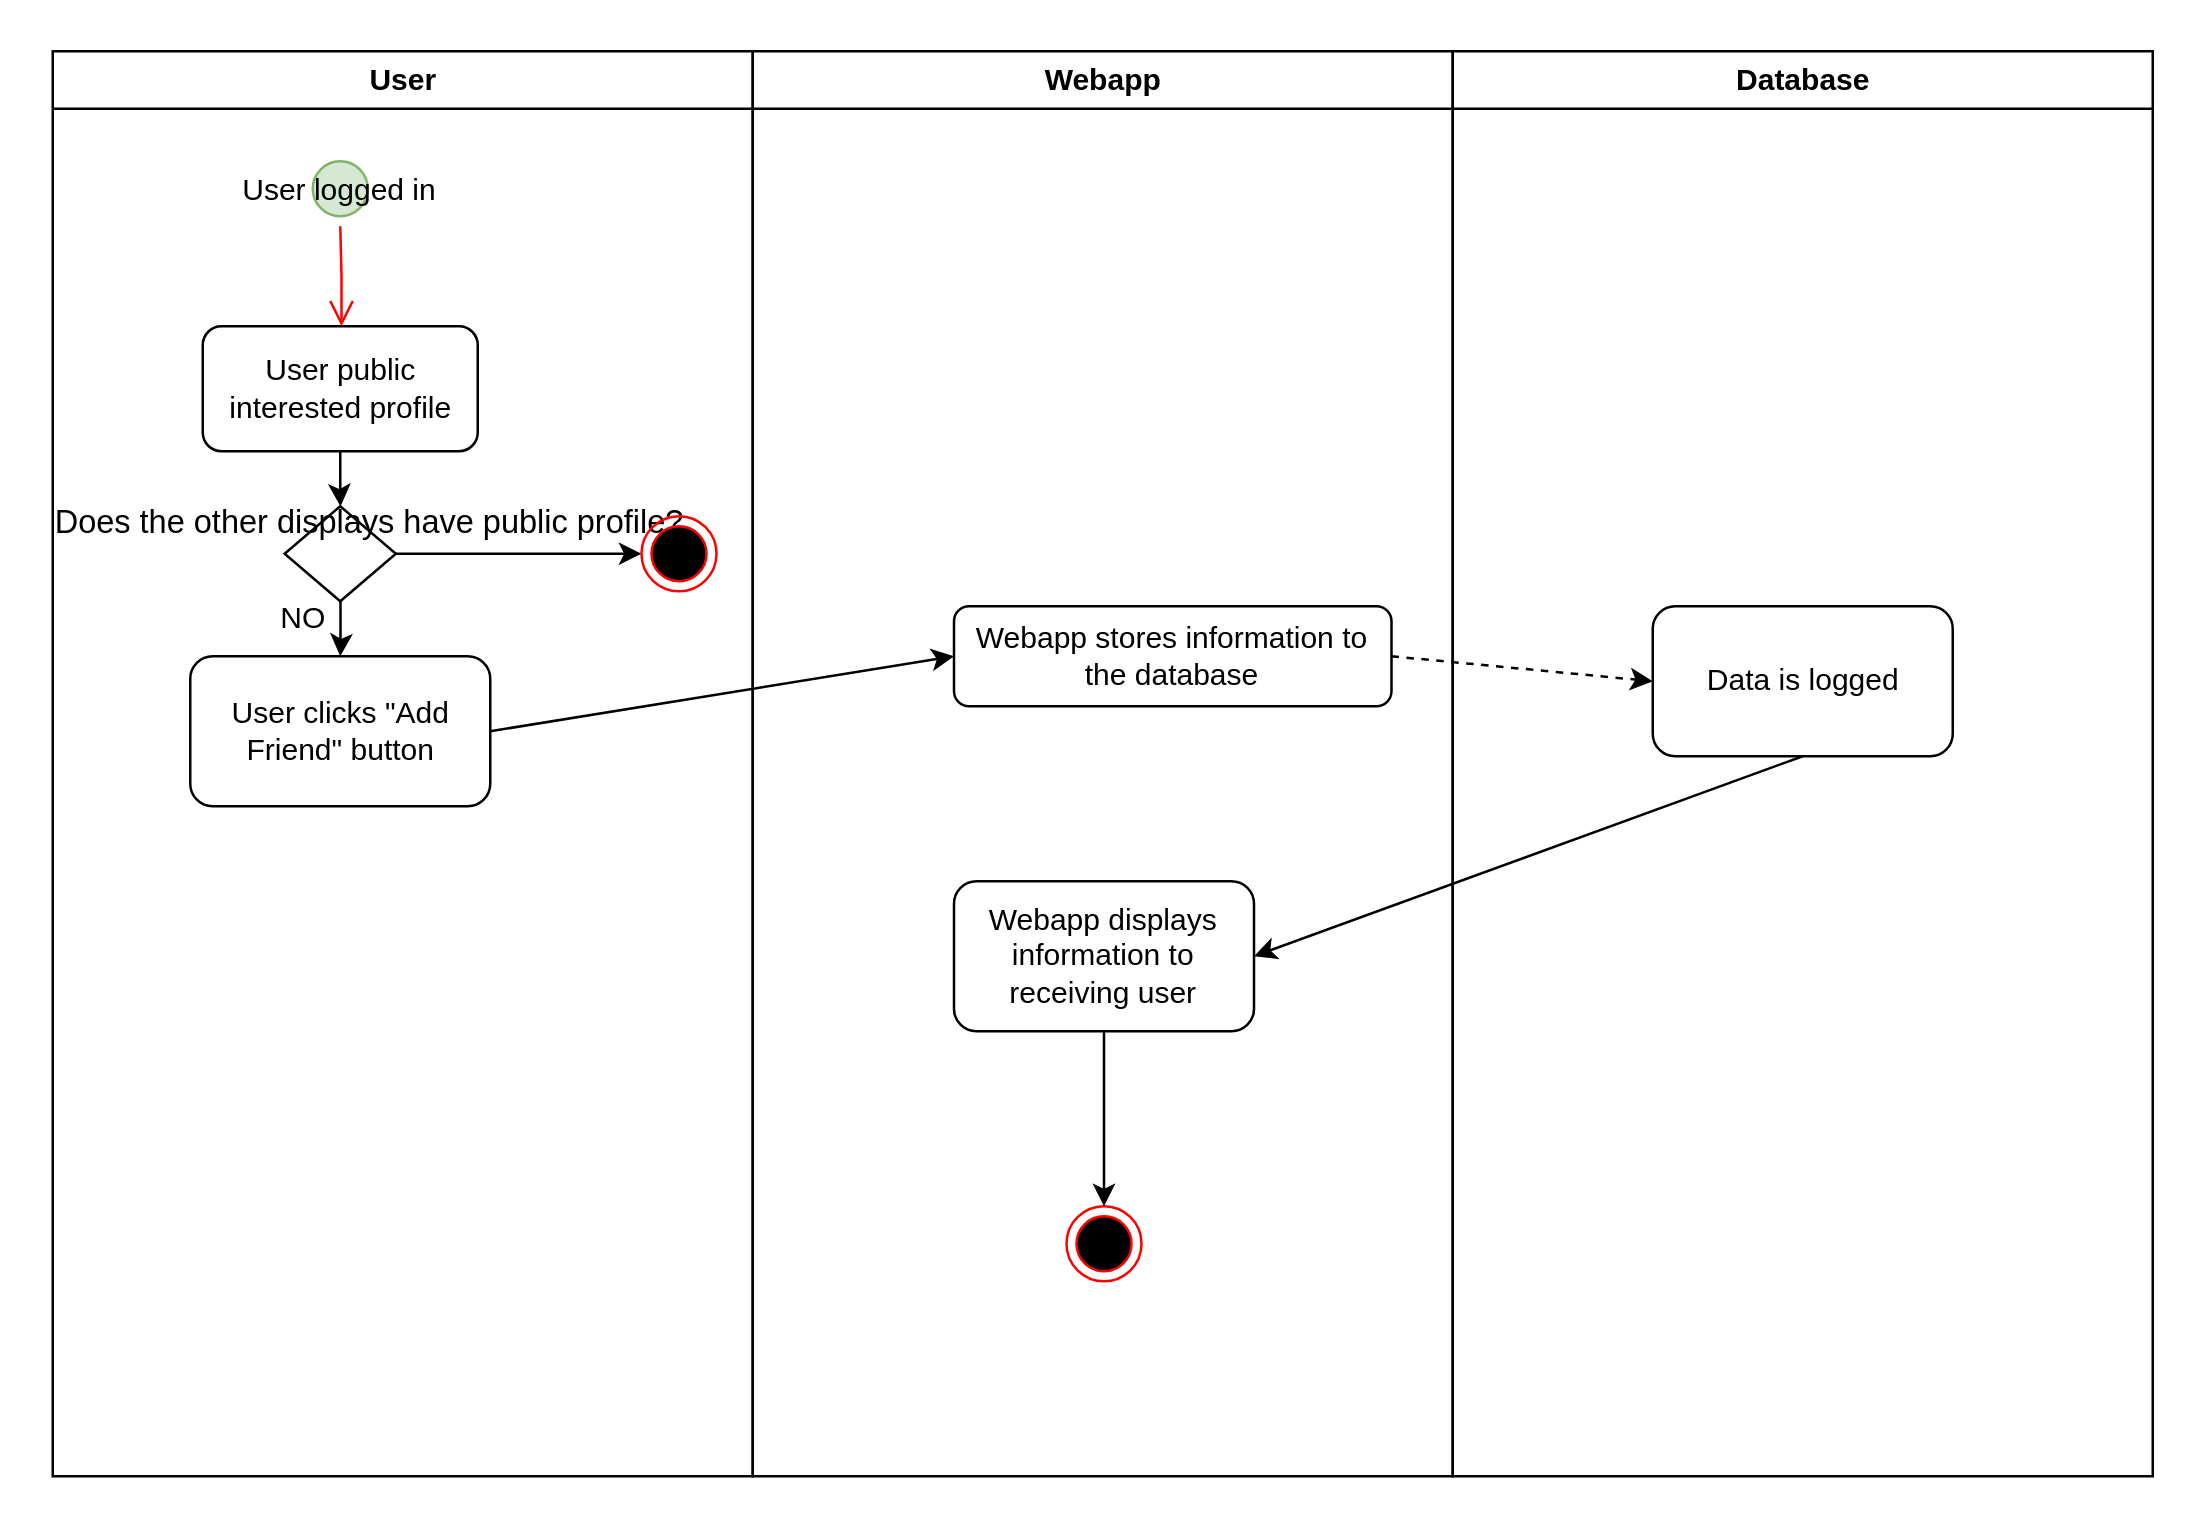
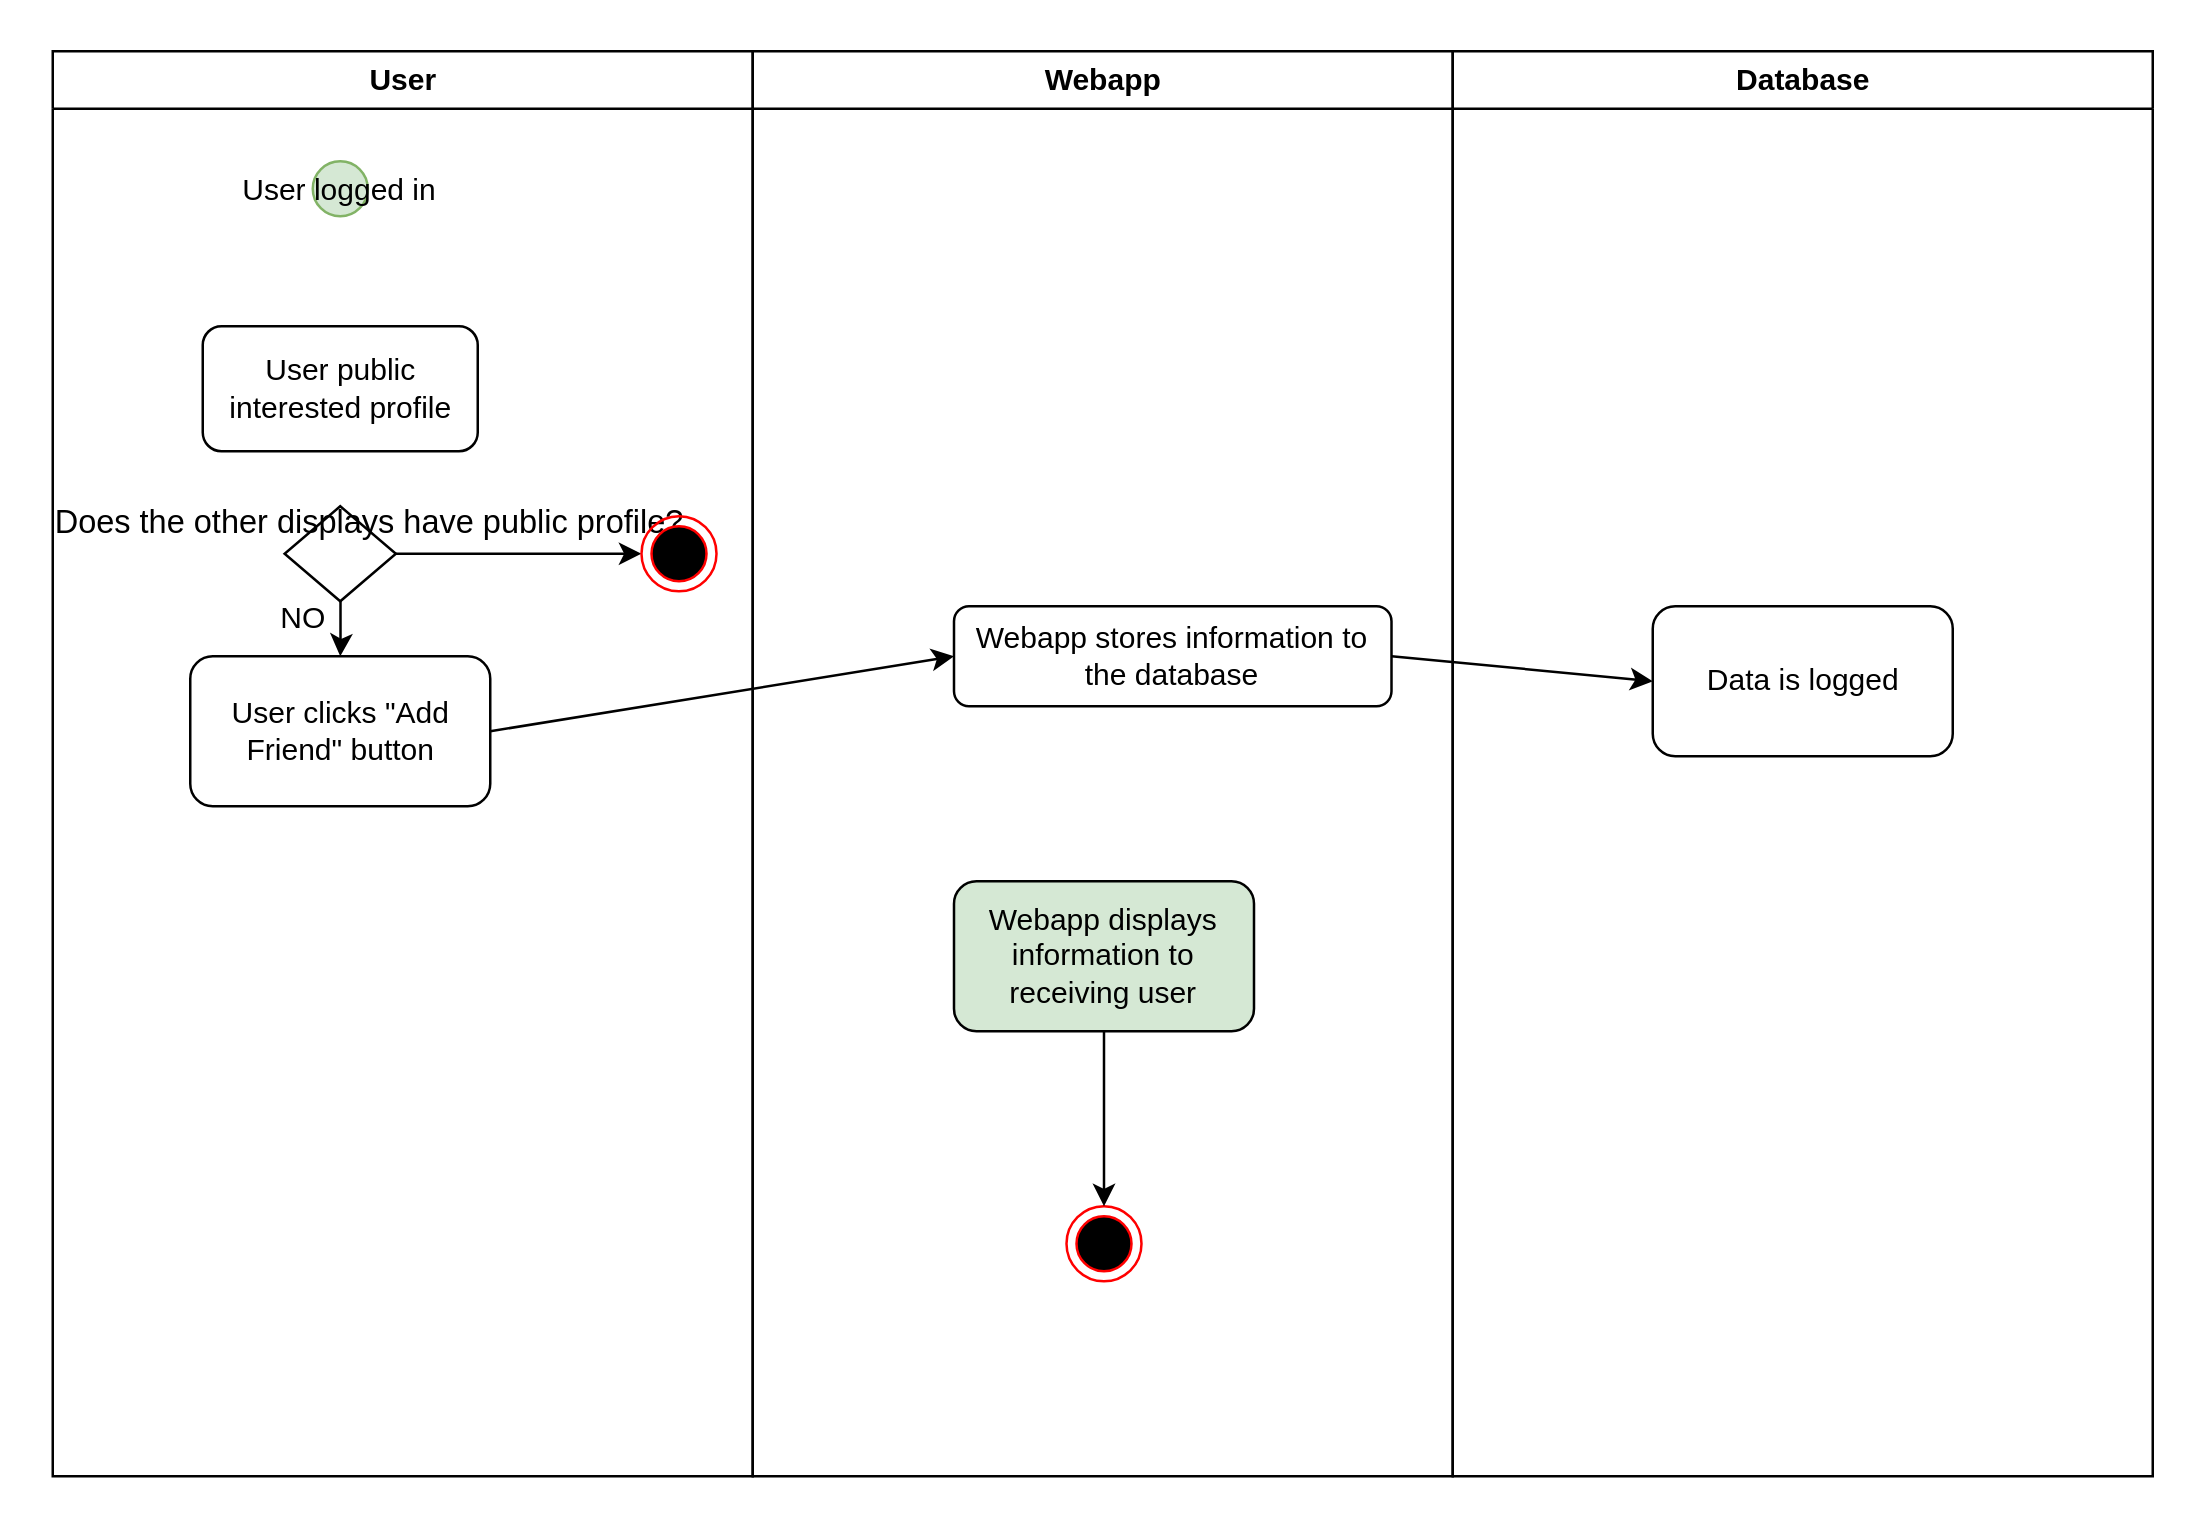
edge "User logged in" -> "User public interested profile": removed
edge "User public interested profile" -> "Does the other displays have public profile?": removed
edge "Webapp stores information to the database" -> "Data is logged": style dashed -> solid
edge "Data is logged" -> "Webapp displays information to receiving user": removed
node "Webapp displays information to receiving user": fillcolor #ffffff -> #d5e8d4
